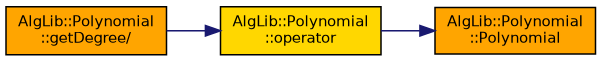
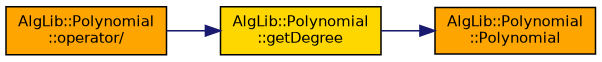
node "AlgLib::Polynomial ::getDegree/": label "AlgLib::Polynomial ::getDegree/" -> "AlgLib::Polynomial ::operator/"
node "AlgLib::Polynomial ::operator": label "AlgLib::Polynomial ::operator" -> "AlgLib::Polynomial ::getDegree"
